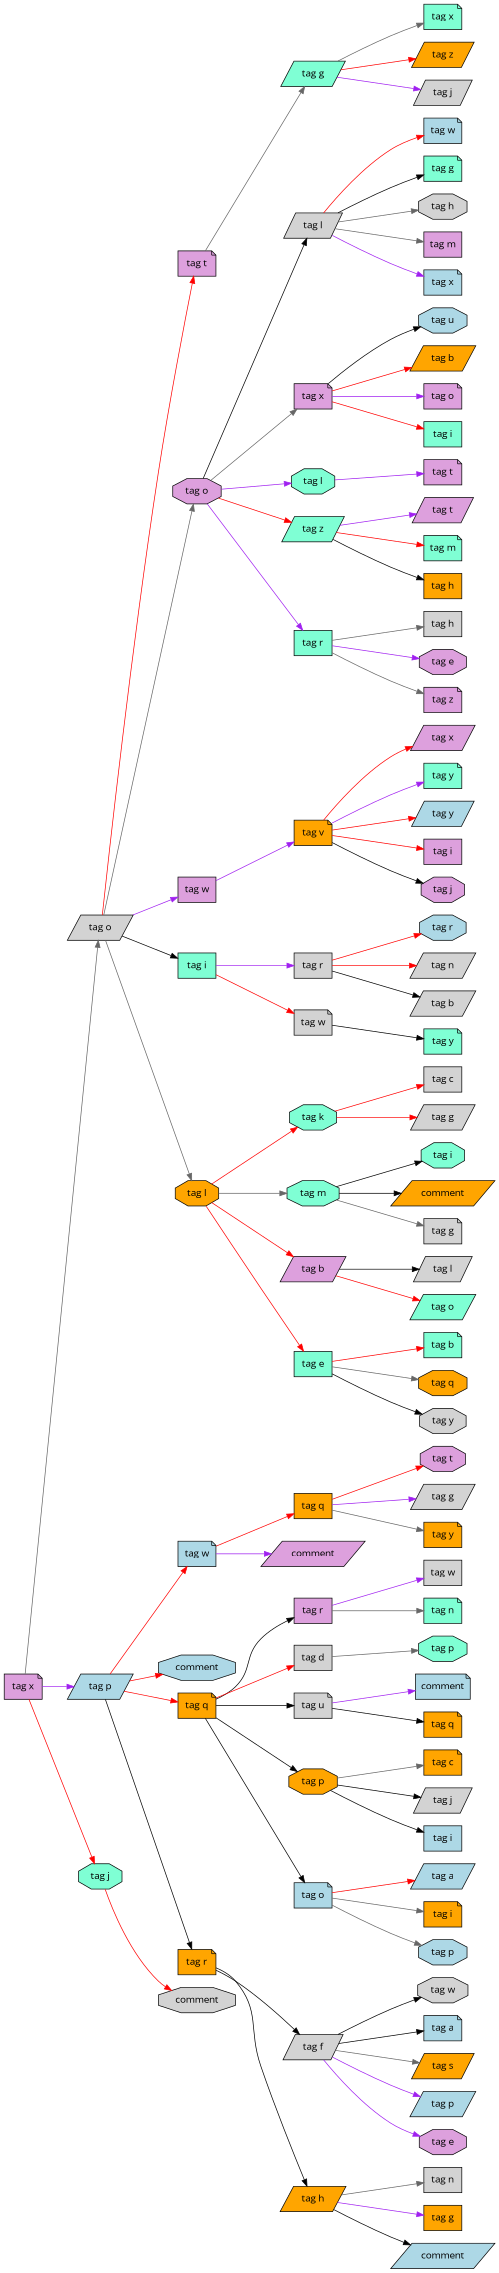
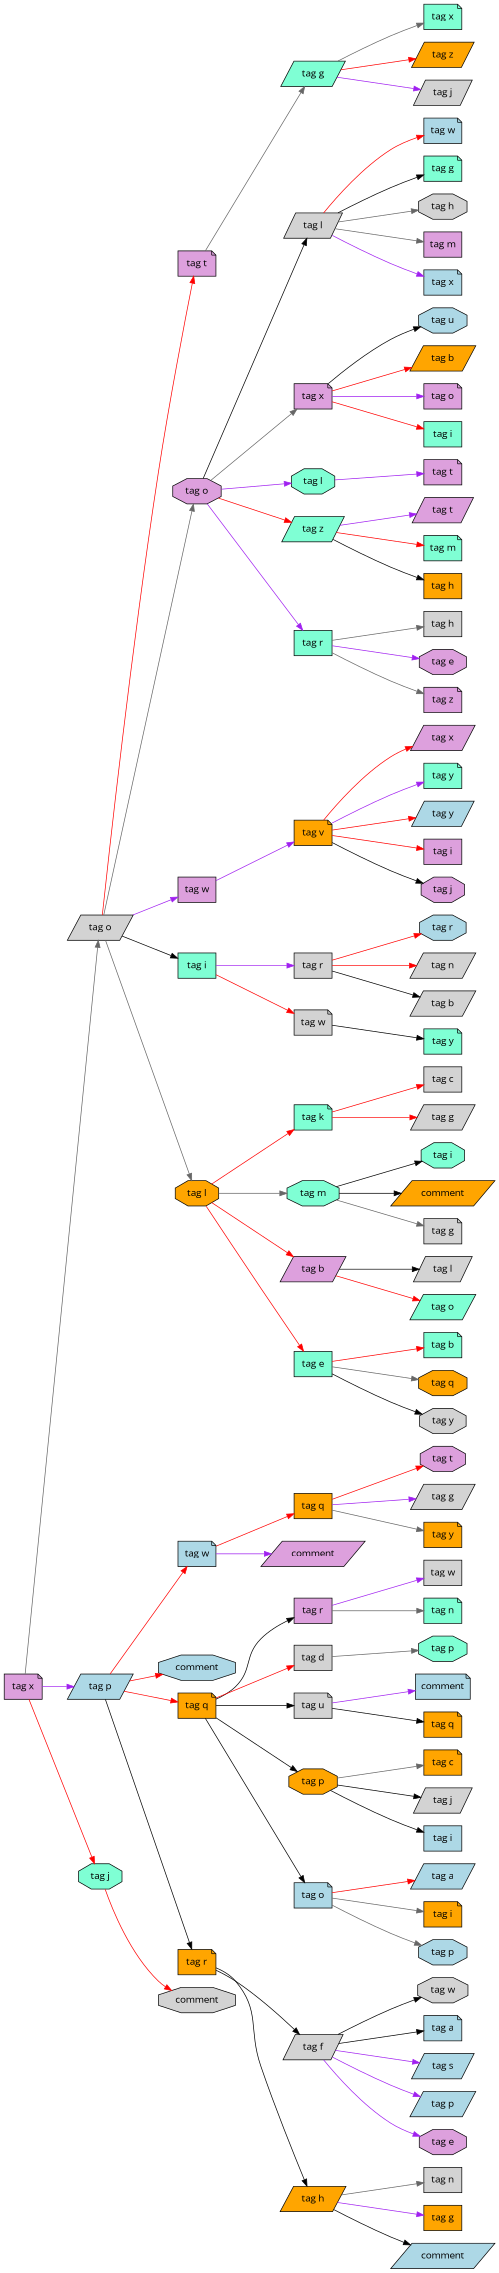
node "tag k": shape octagon -> note
edge "tag f" -> "tag s": color gray40 -> purple
node "tag s": fillcolor orange -> lightblue
